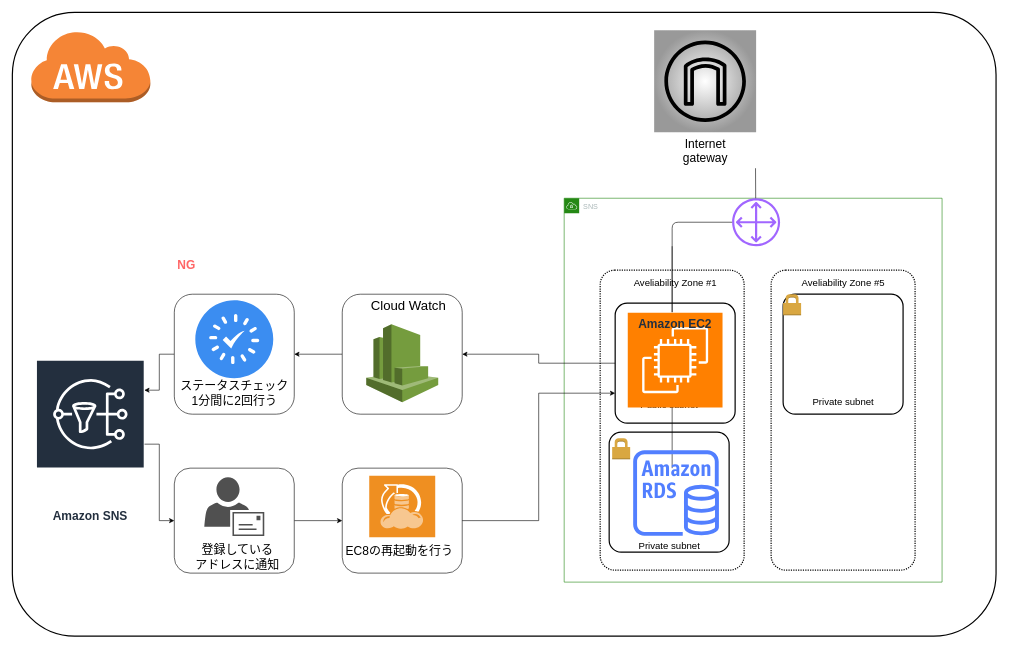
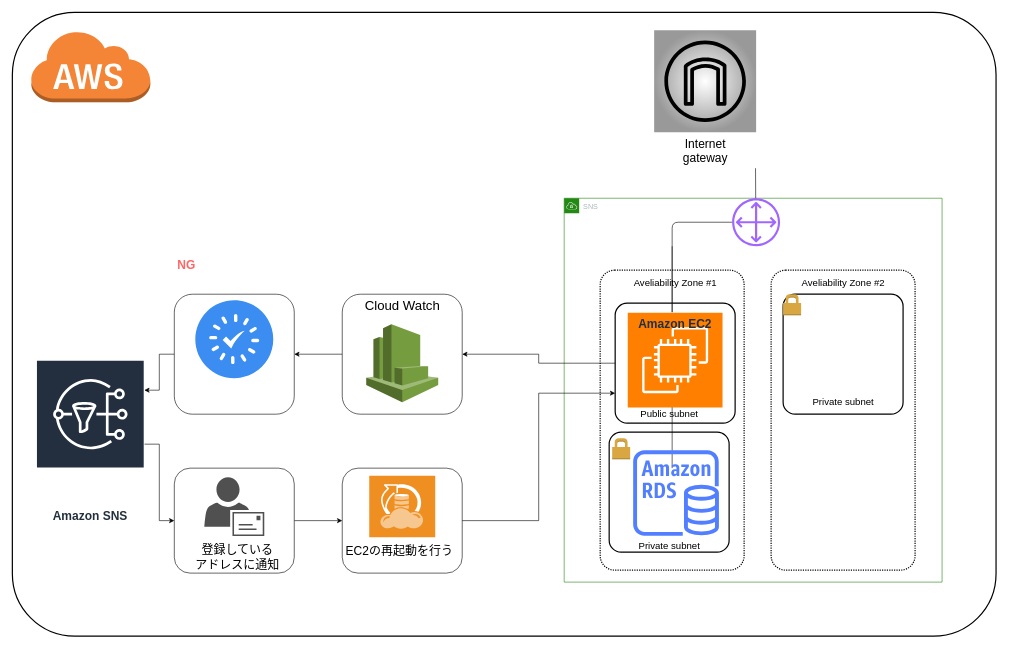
node "Aveliability Zone #5": label "Aveliability Zone #5" -> "Aveliability Zone #2"
node "Cloud Watch": moved (408, 306) -> (402, 306)
node "ステータスチェック1分間に2回行う": removed
node "Public subnet": moved (669, 405) -> (669, 414)
node "EC8の再起動を行う": label "EC8の再起動を行う" -> "EC2の再起動を行う"
